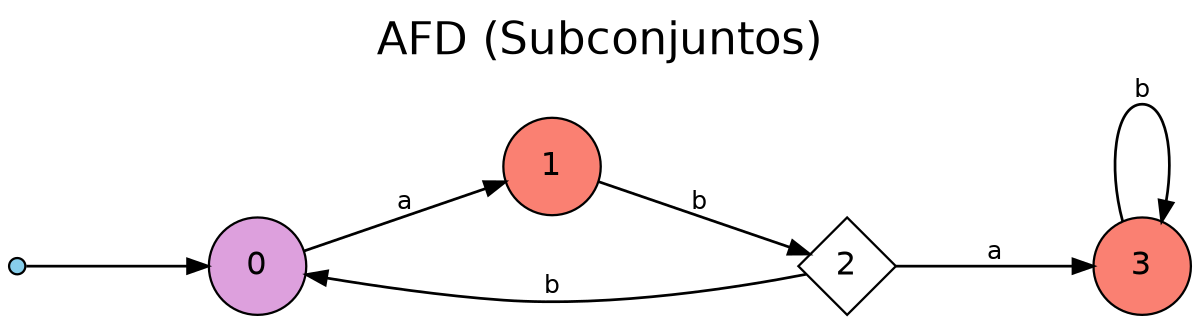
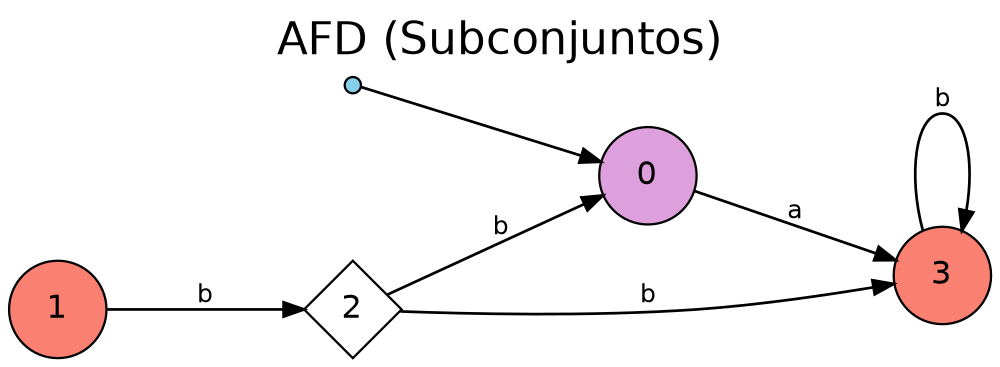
edge "0" -> "1": now "0" -> "3"
edge "2" -> "3": label "a" -> "b"
